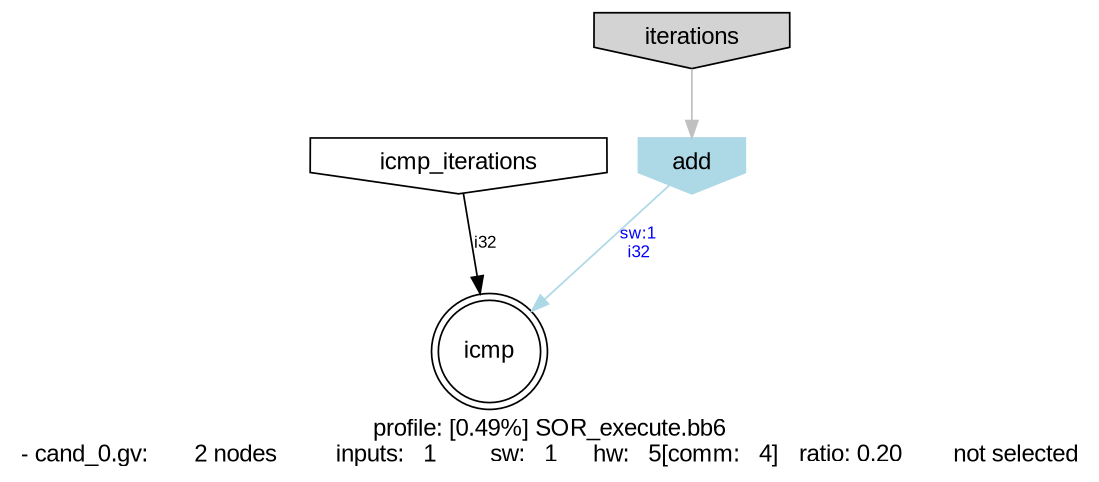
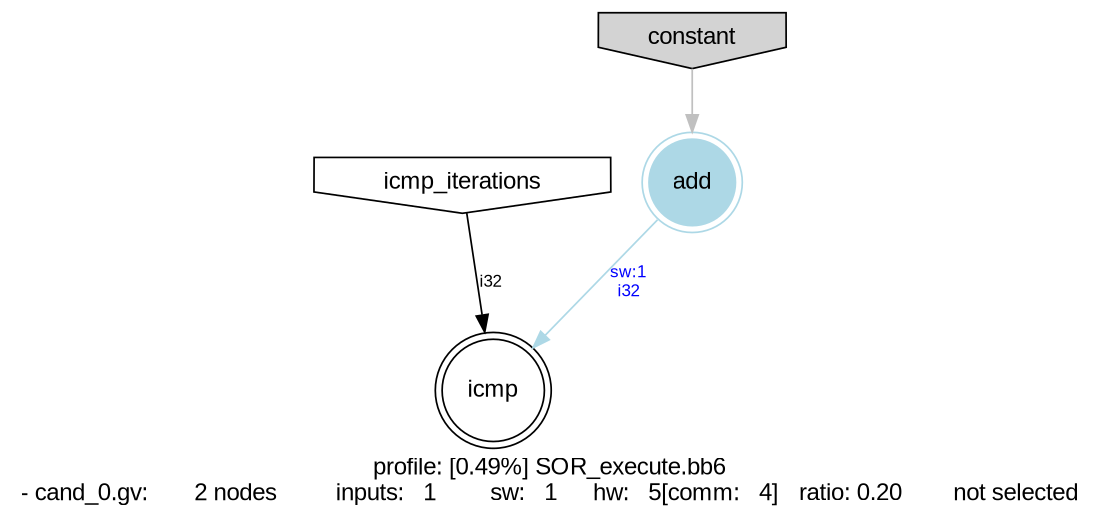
node "iterations": label "iterations" -> "constant"
node "add": shape invhouse -> doublecircle
